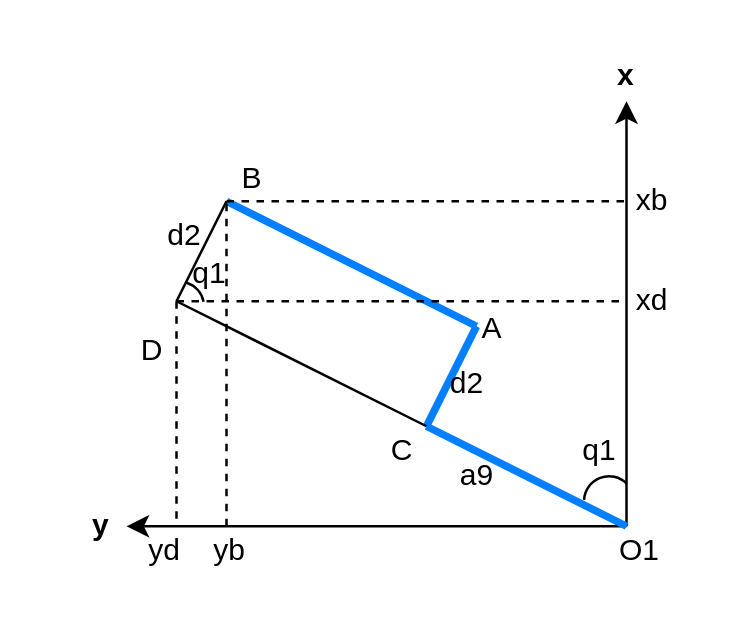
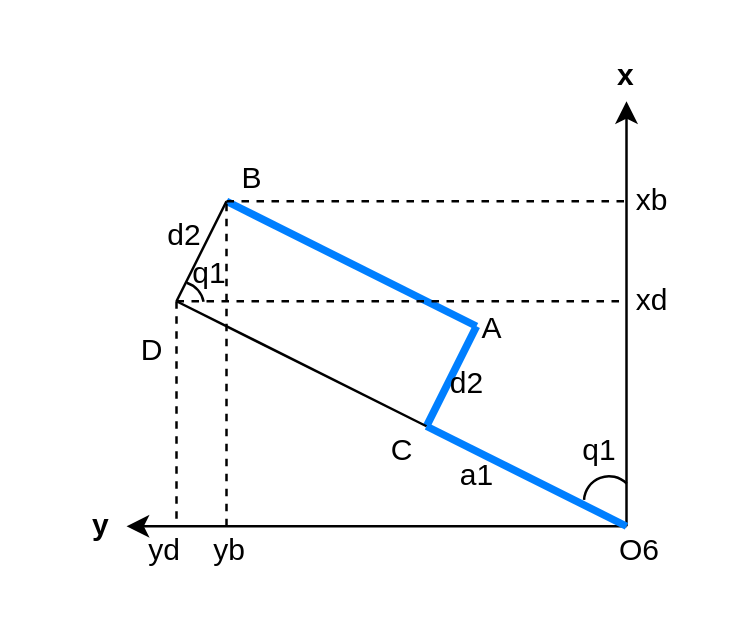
node "a9": label "a9" -> "a1"
node "O1": label "O1" -> "O6"
